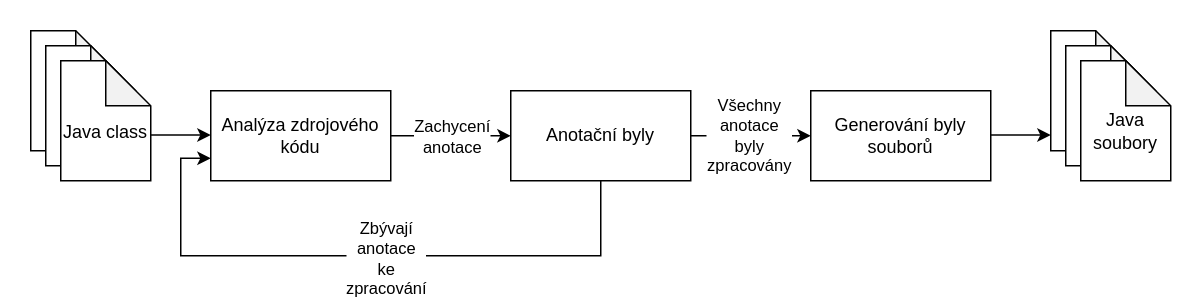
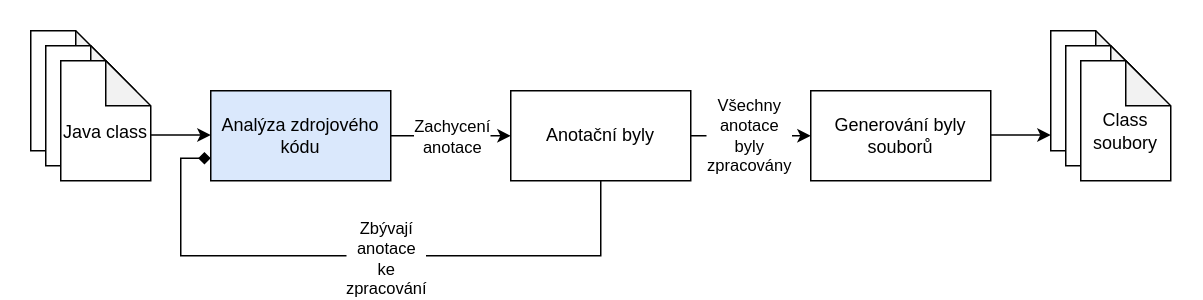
node "Java soubory": label "Java soubory" -> "Class soubory"
node "Analýza zdrojového kódu": fillcolor #ffffff -> #dae8fc
edge "Anotační byly" -> "Analýza zdrojového kódu": arrowhead classic -> diamond
